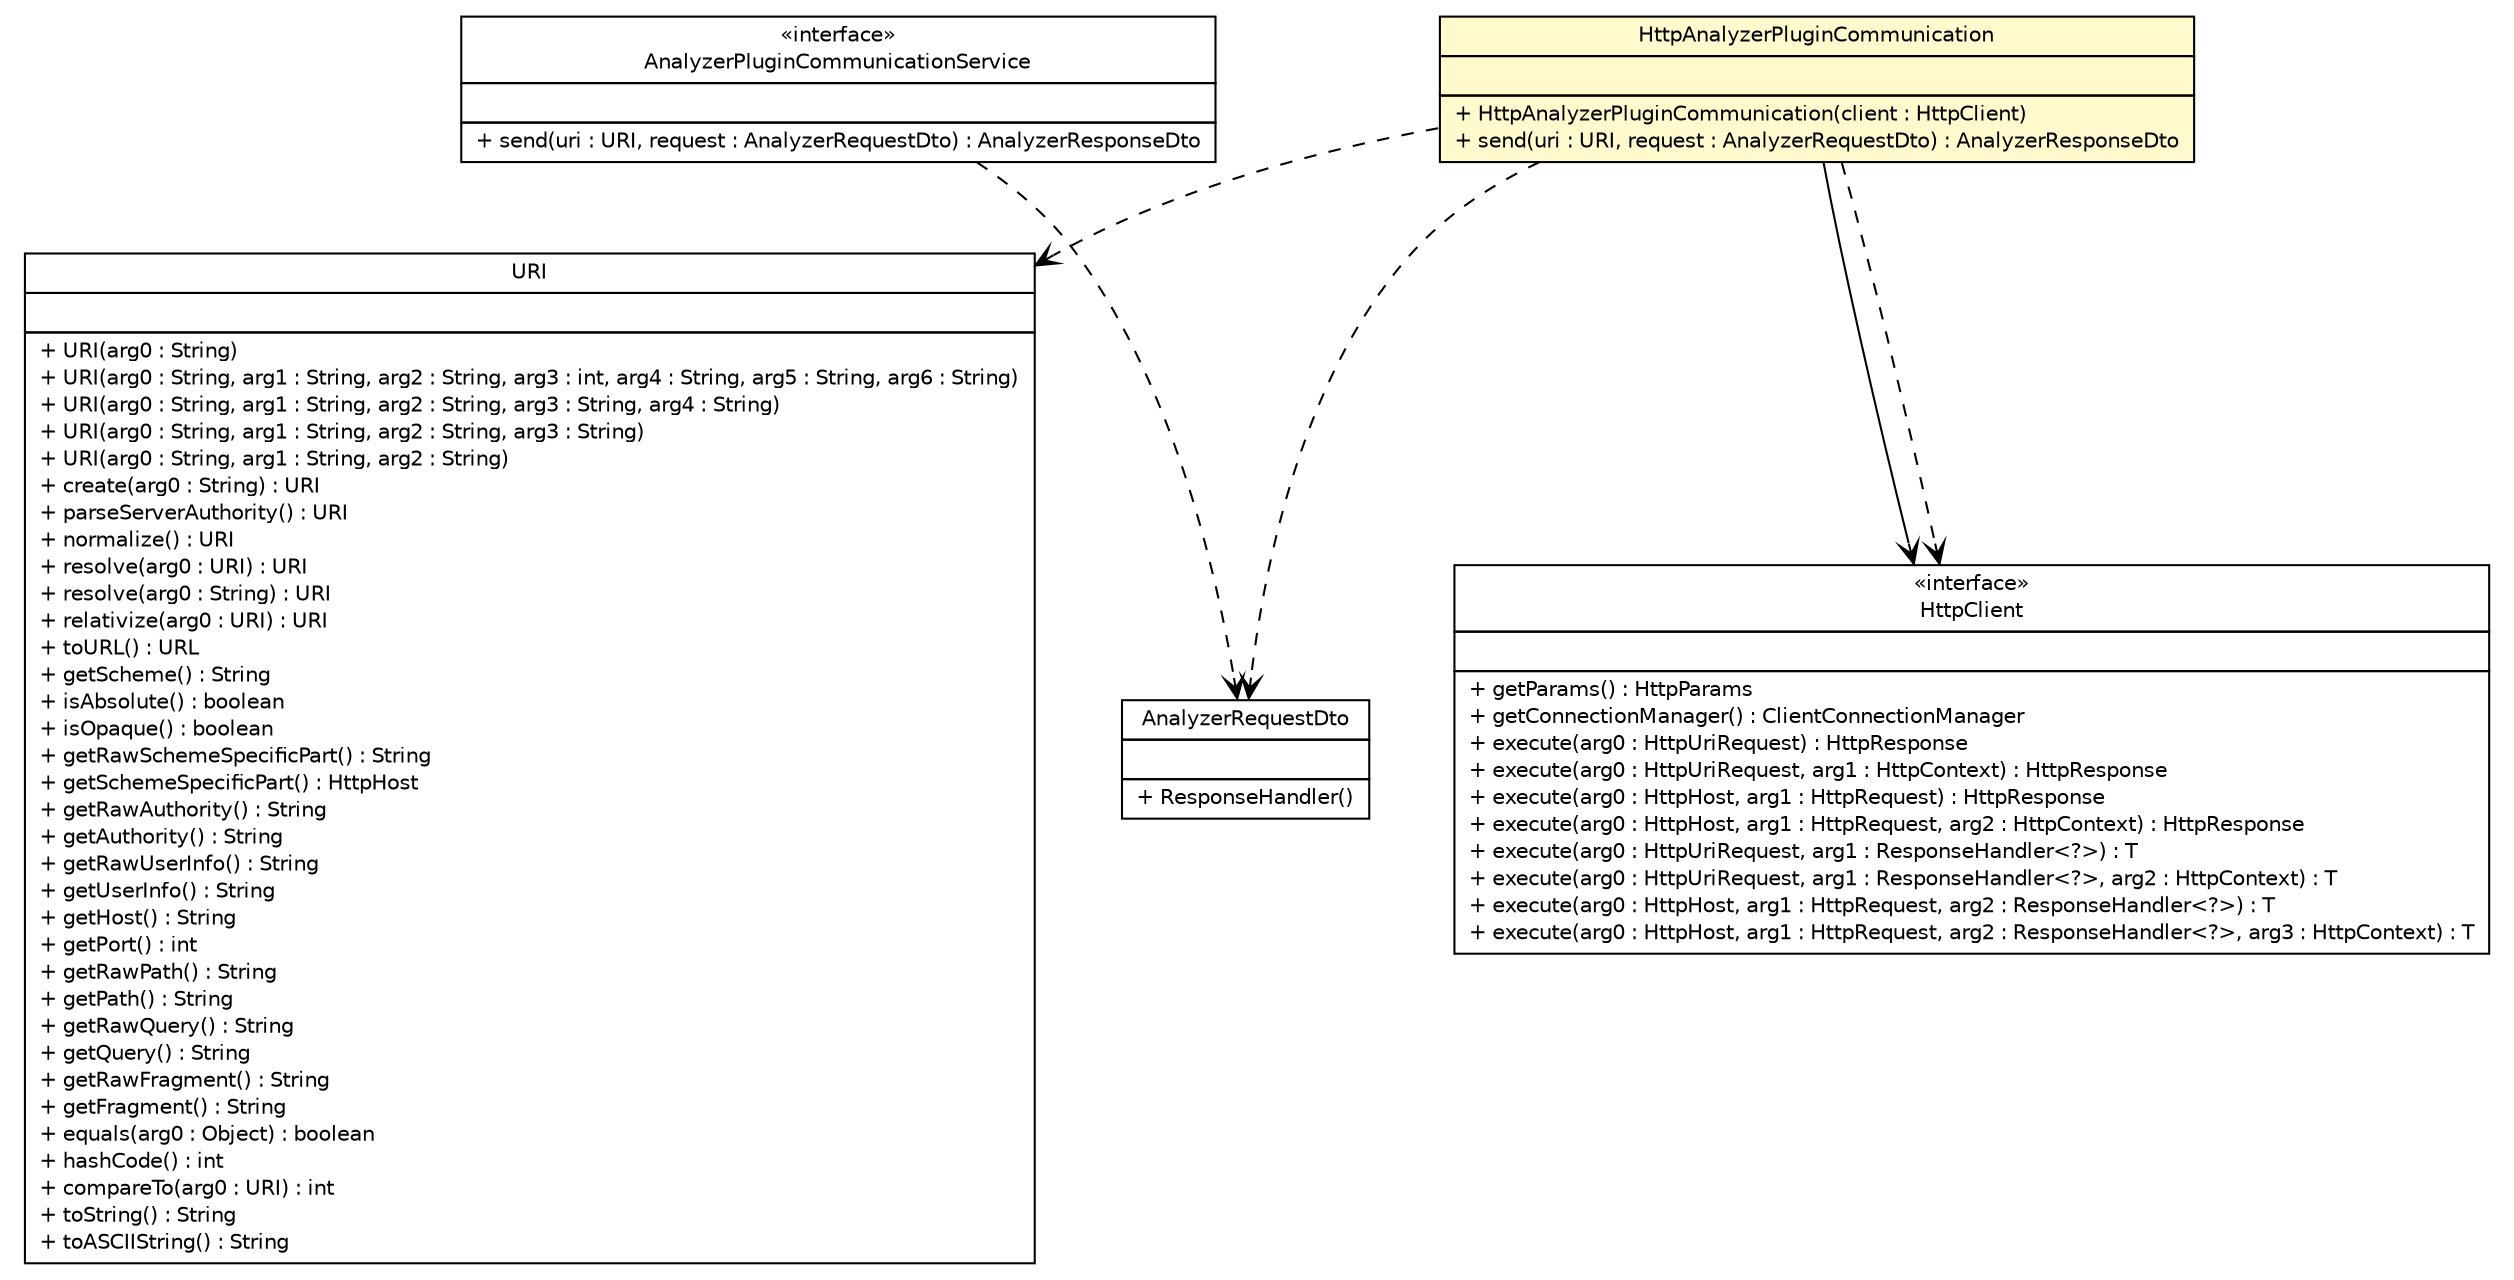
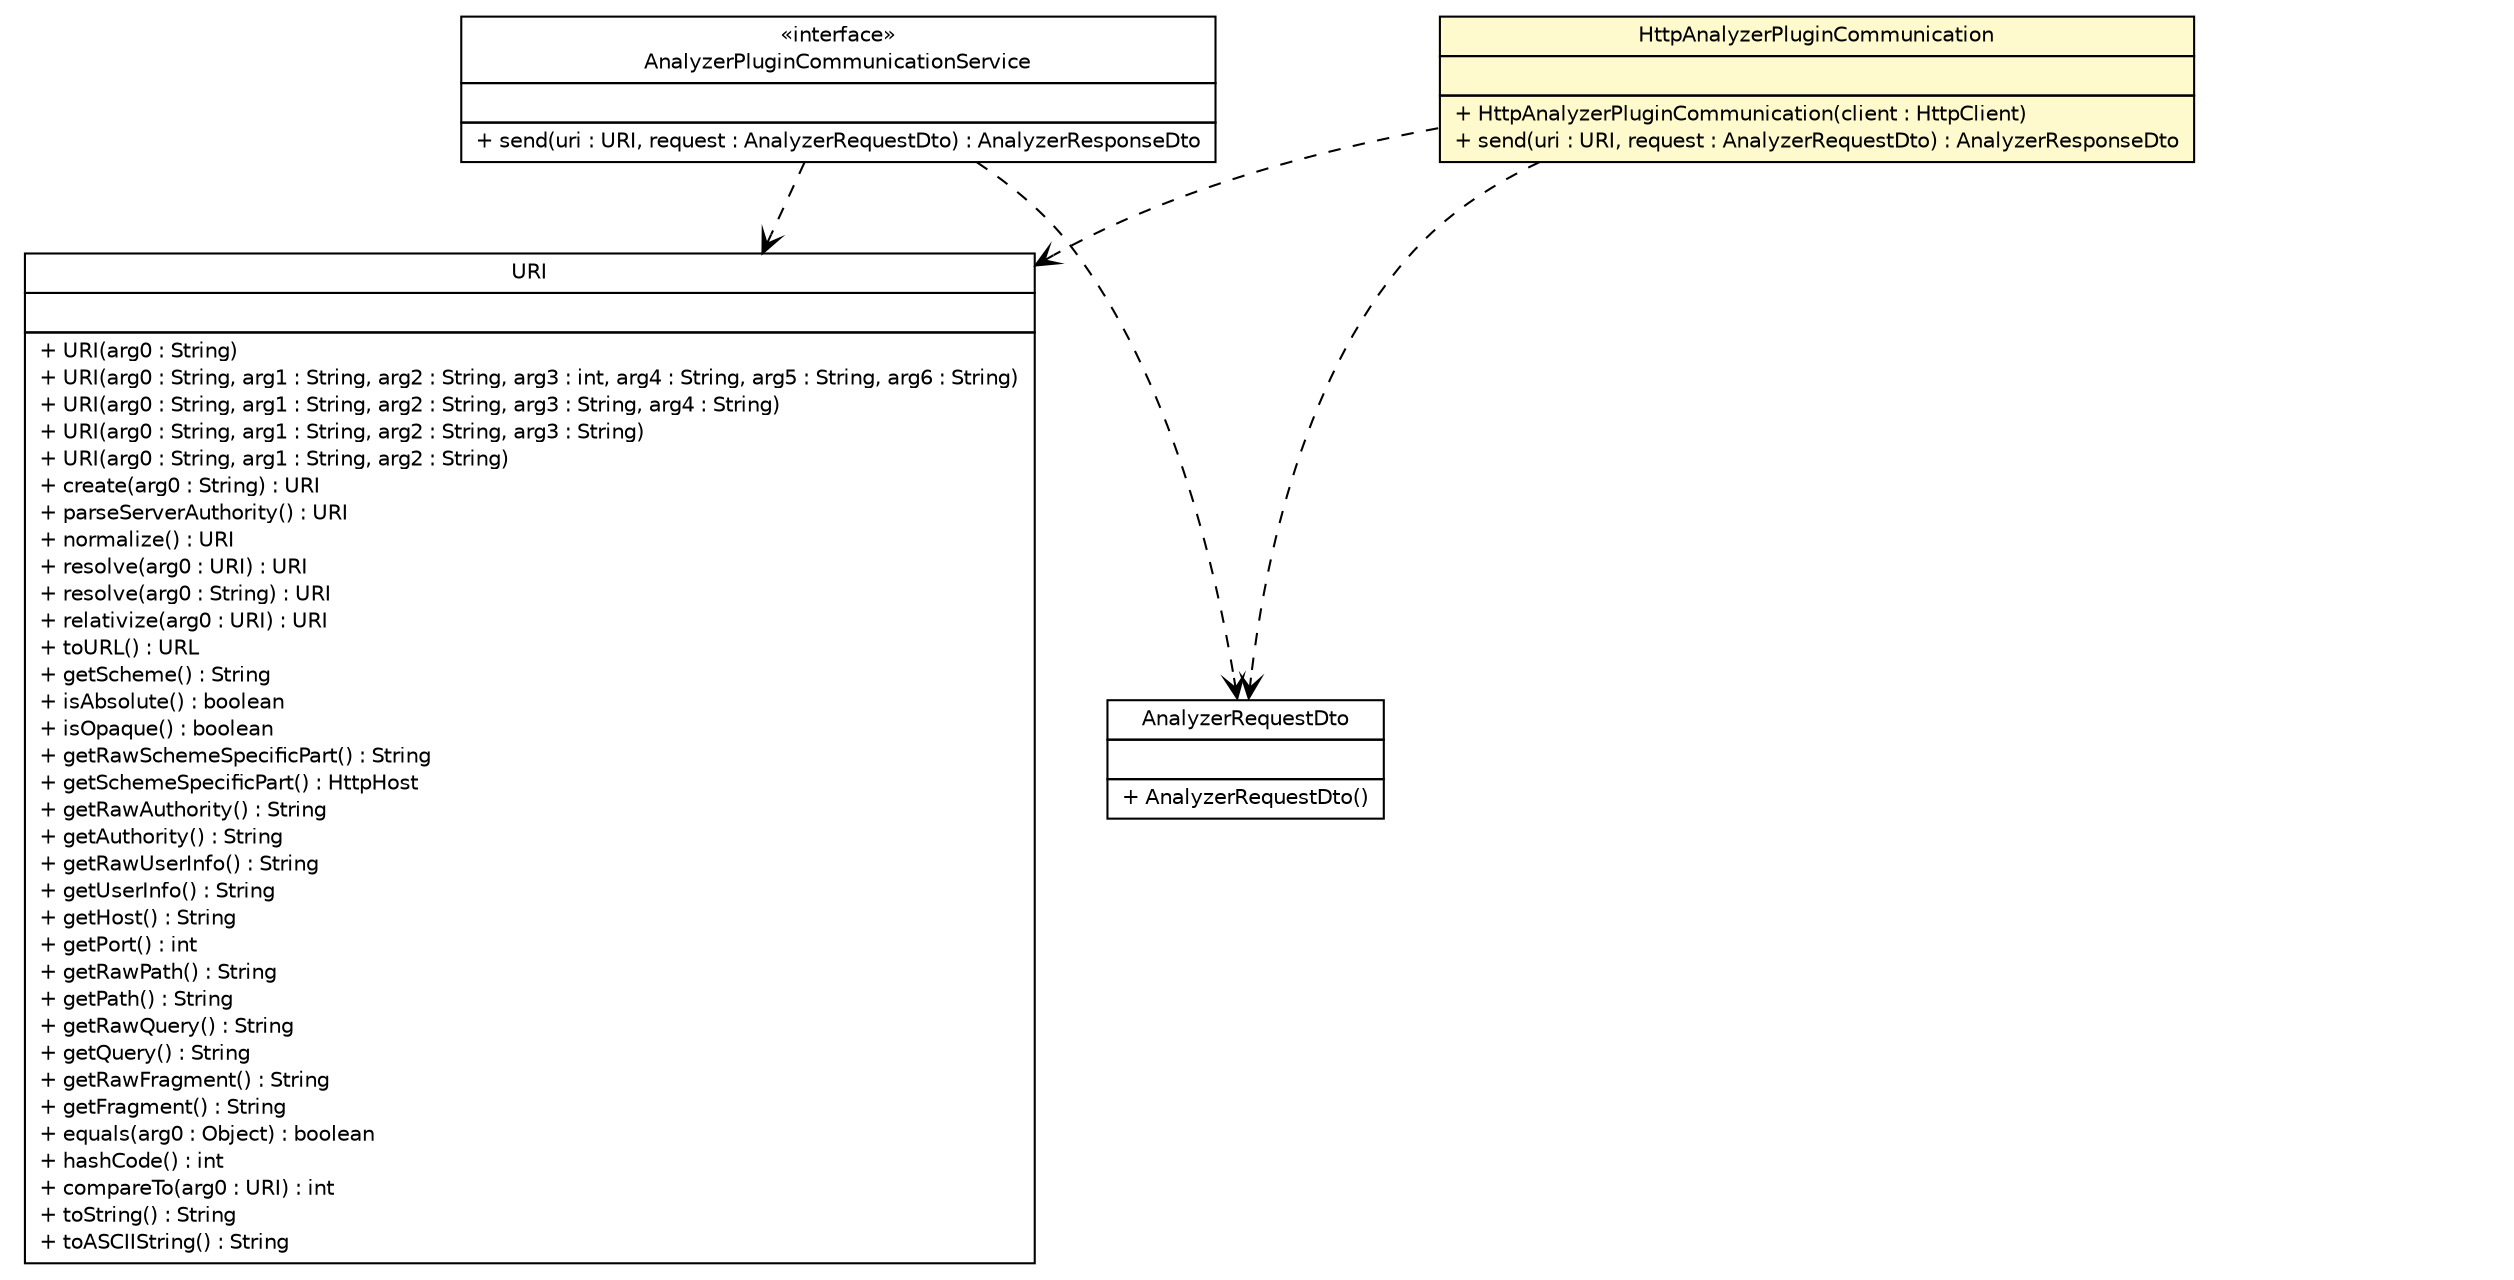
edge "AnalyzerPluginCommunicationService" -> "URI": added
node "HttpClient": removed
node "AnalyzerRequestDto": text "+ ResponseHandler()" -> "+ AnalyzerRequestDto()"
